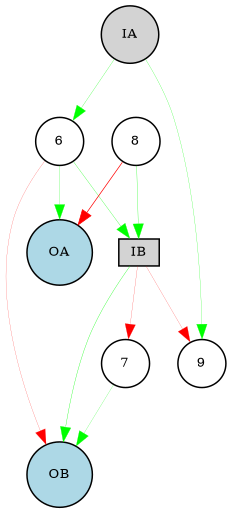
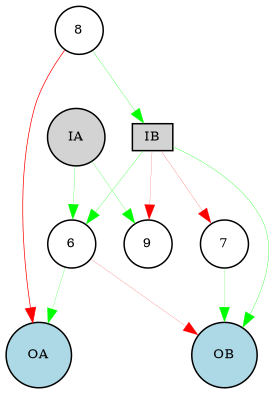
edge "6" -> "IB": reversed
